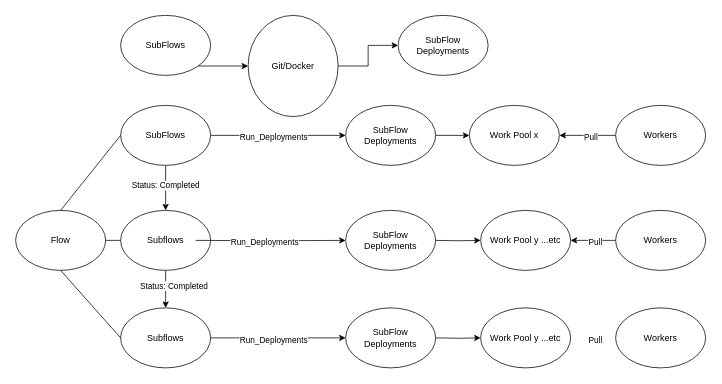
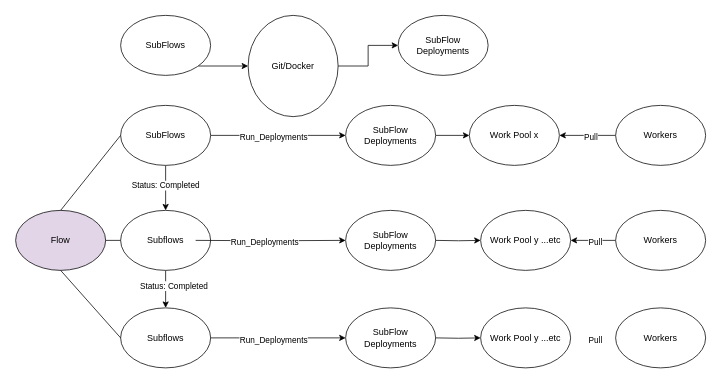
node "Flow": fillcolor #ffffff -> #e1d5e7
